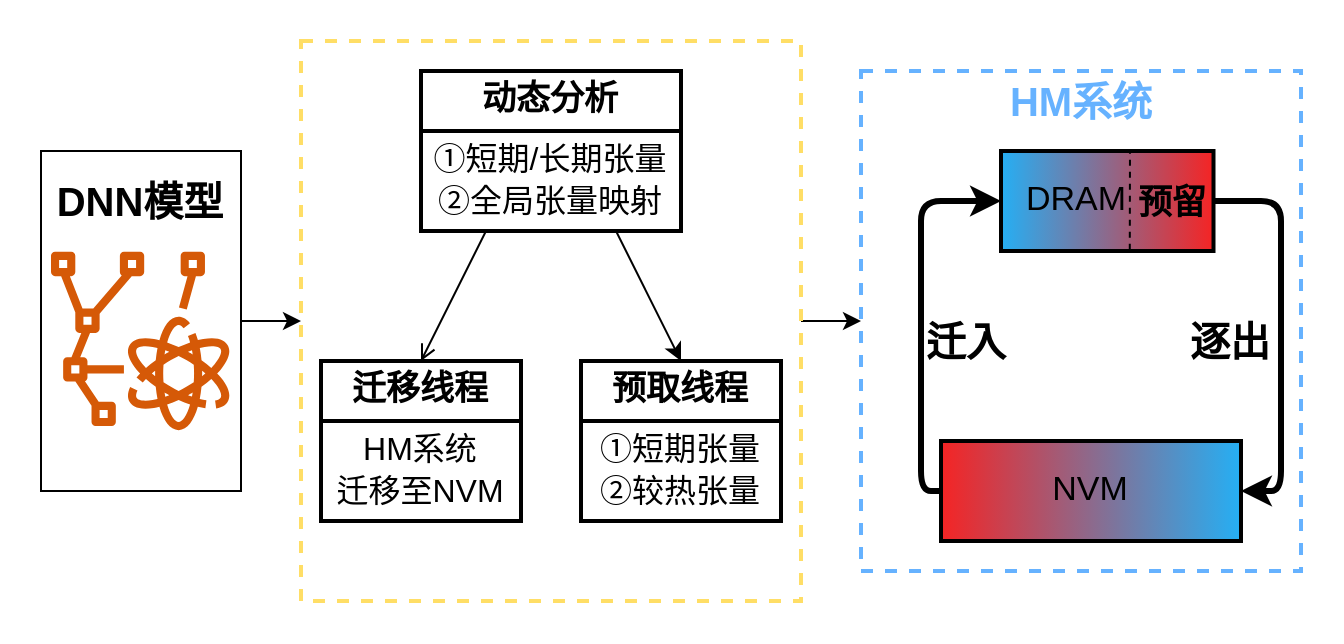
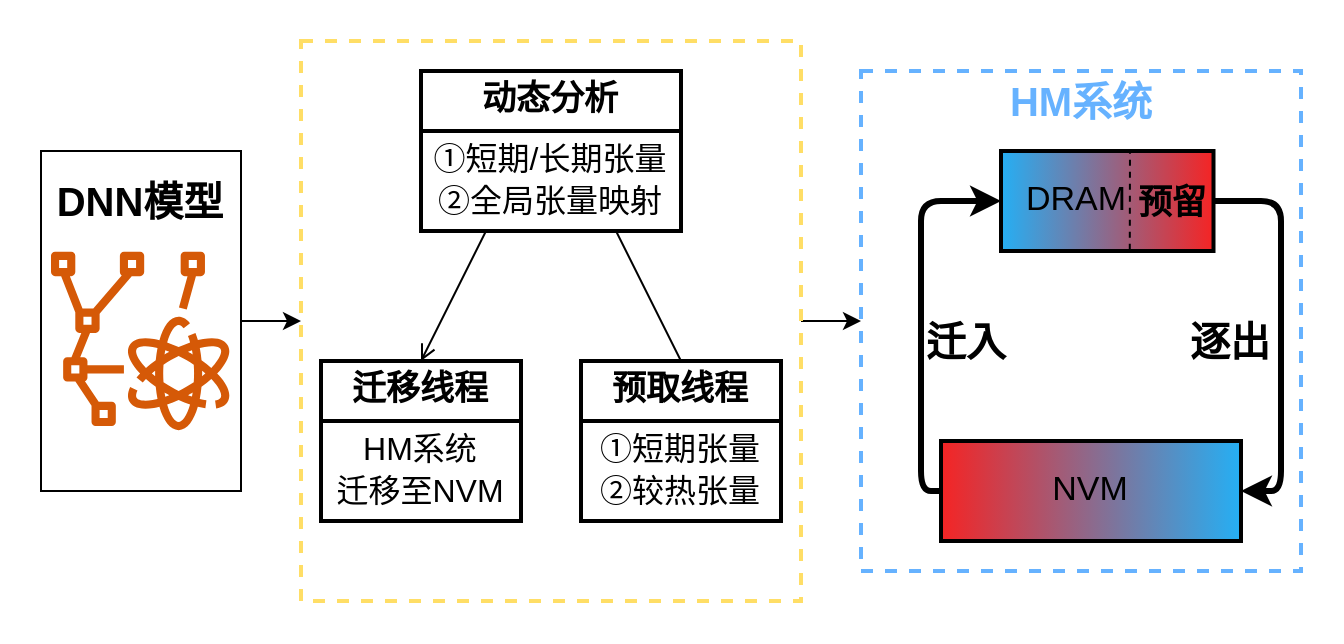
edge "①短期/长期张量 ②全局张量映射" -> "预取线程": arrowhead classic -> none
